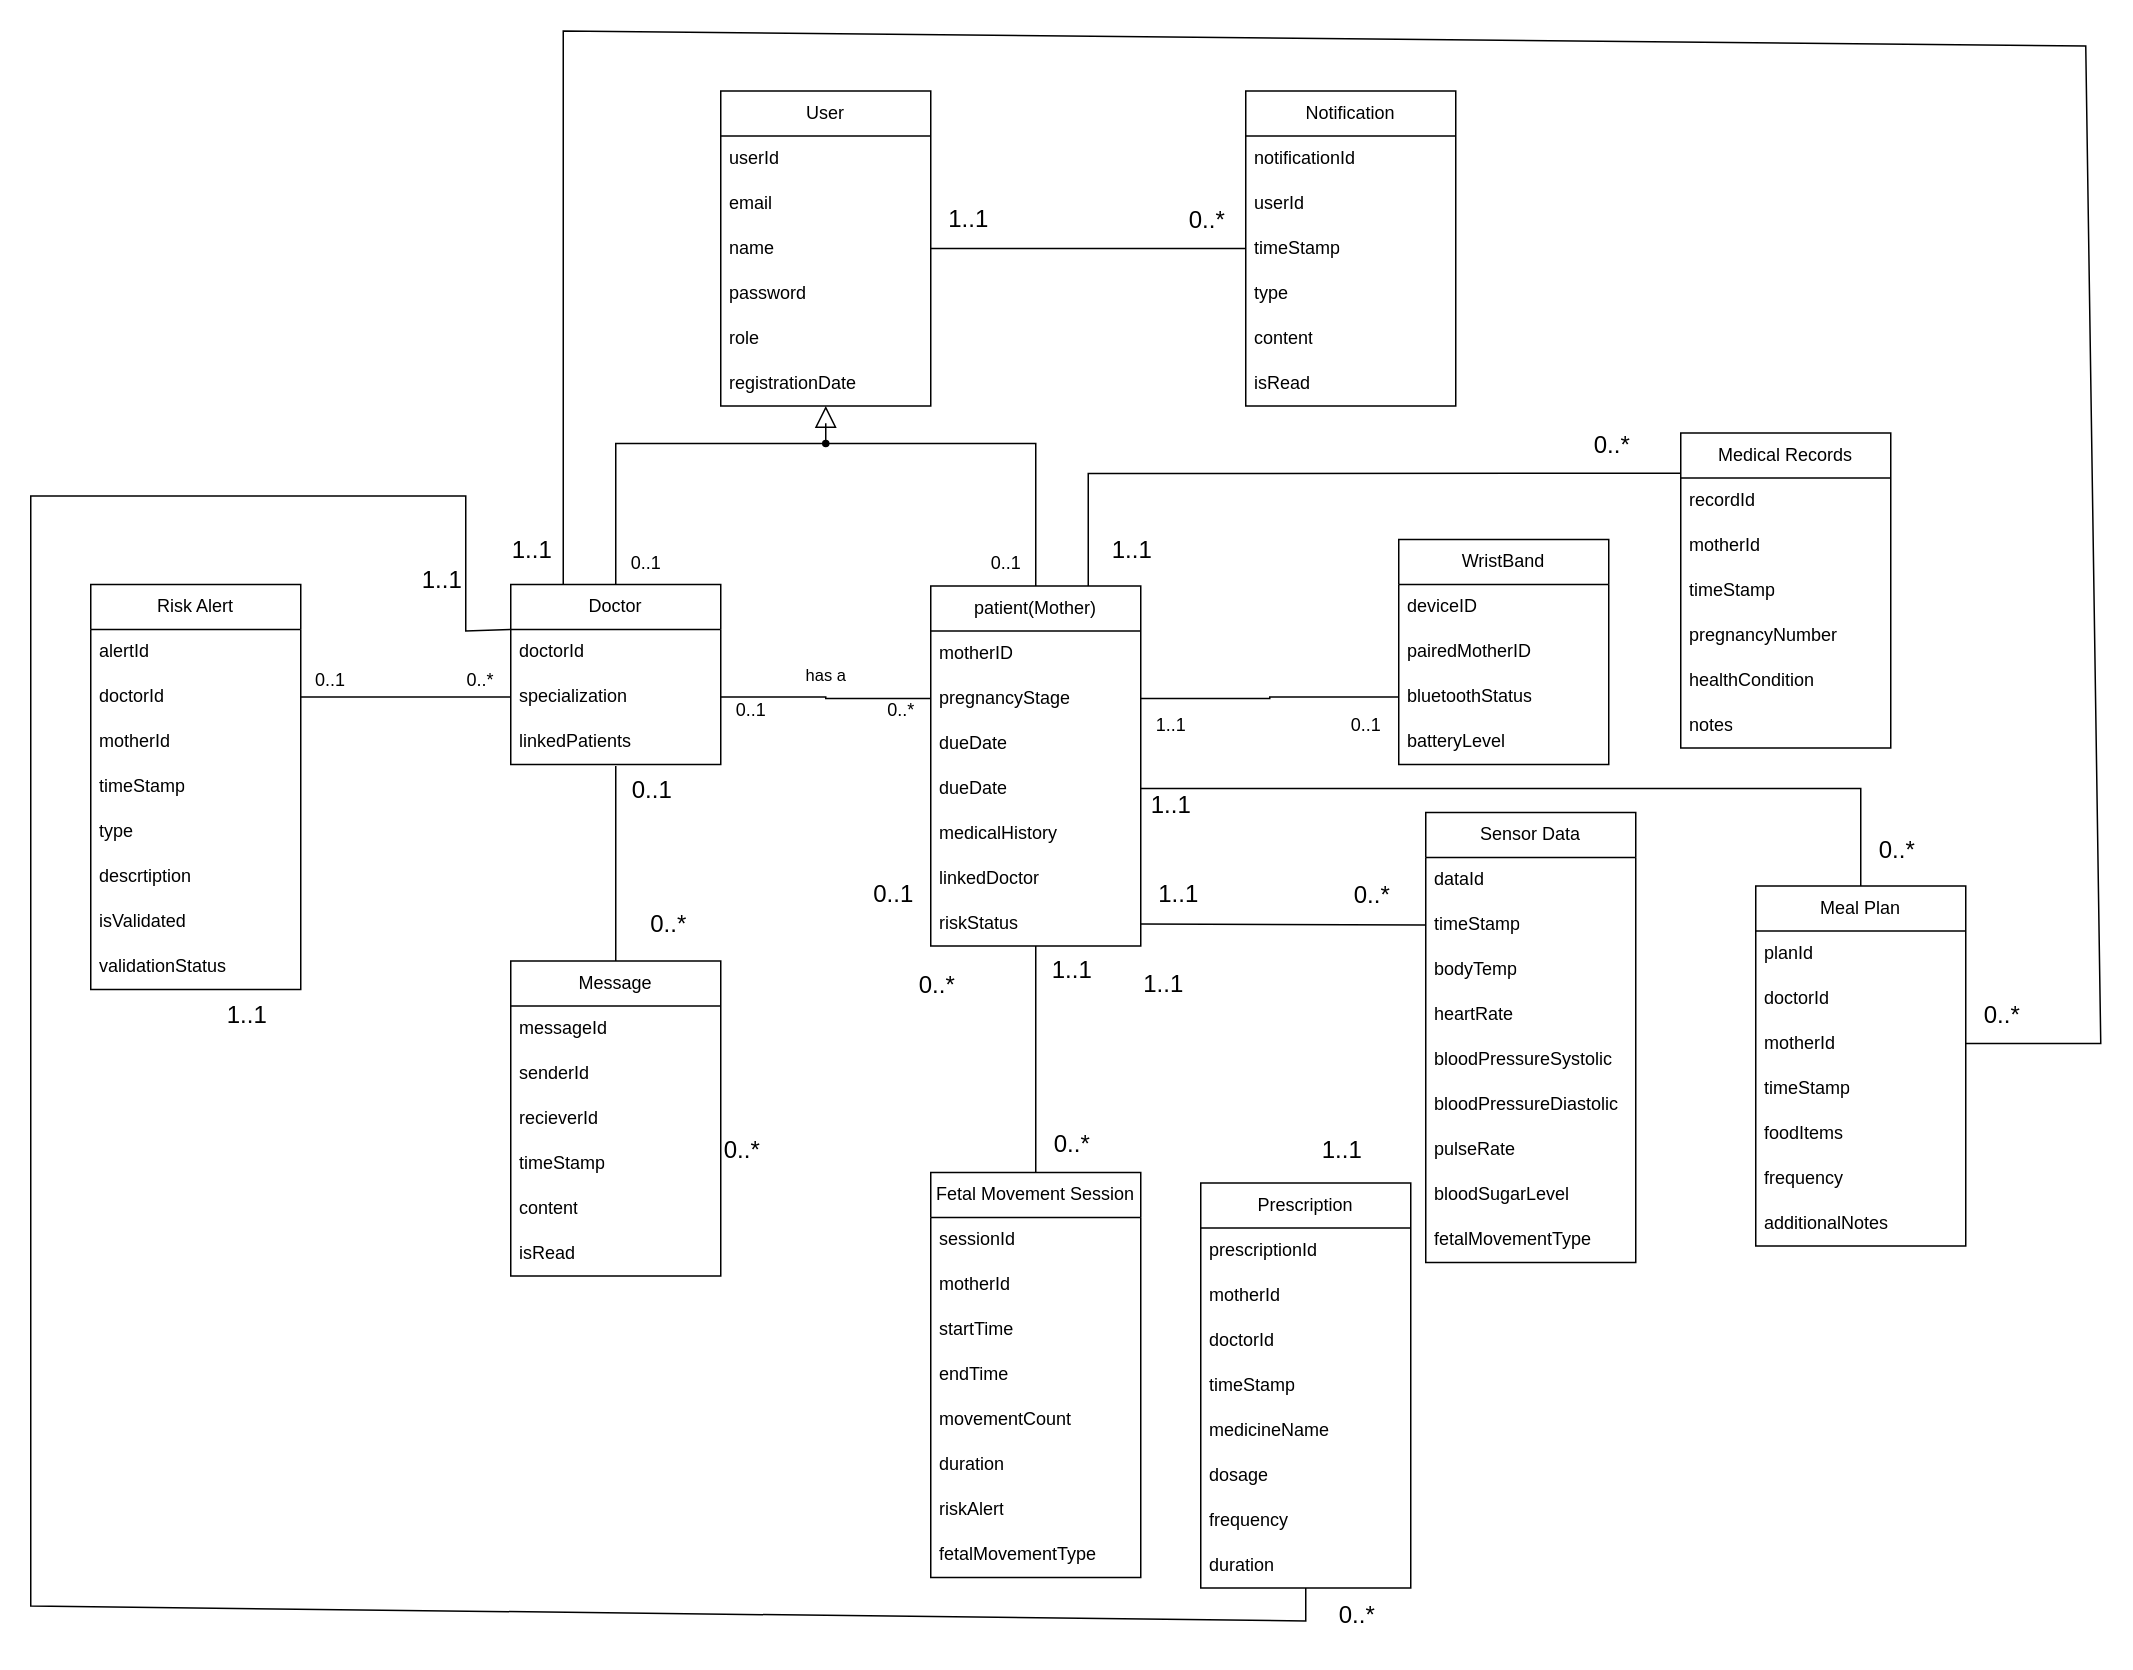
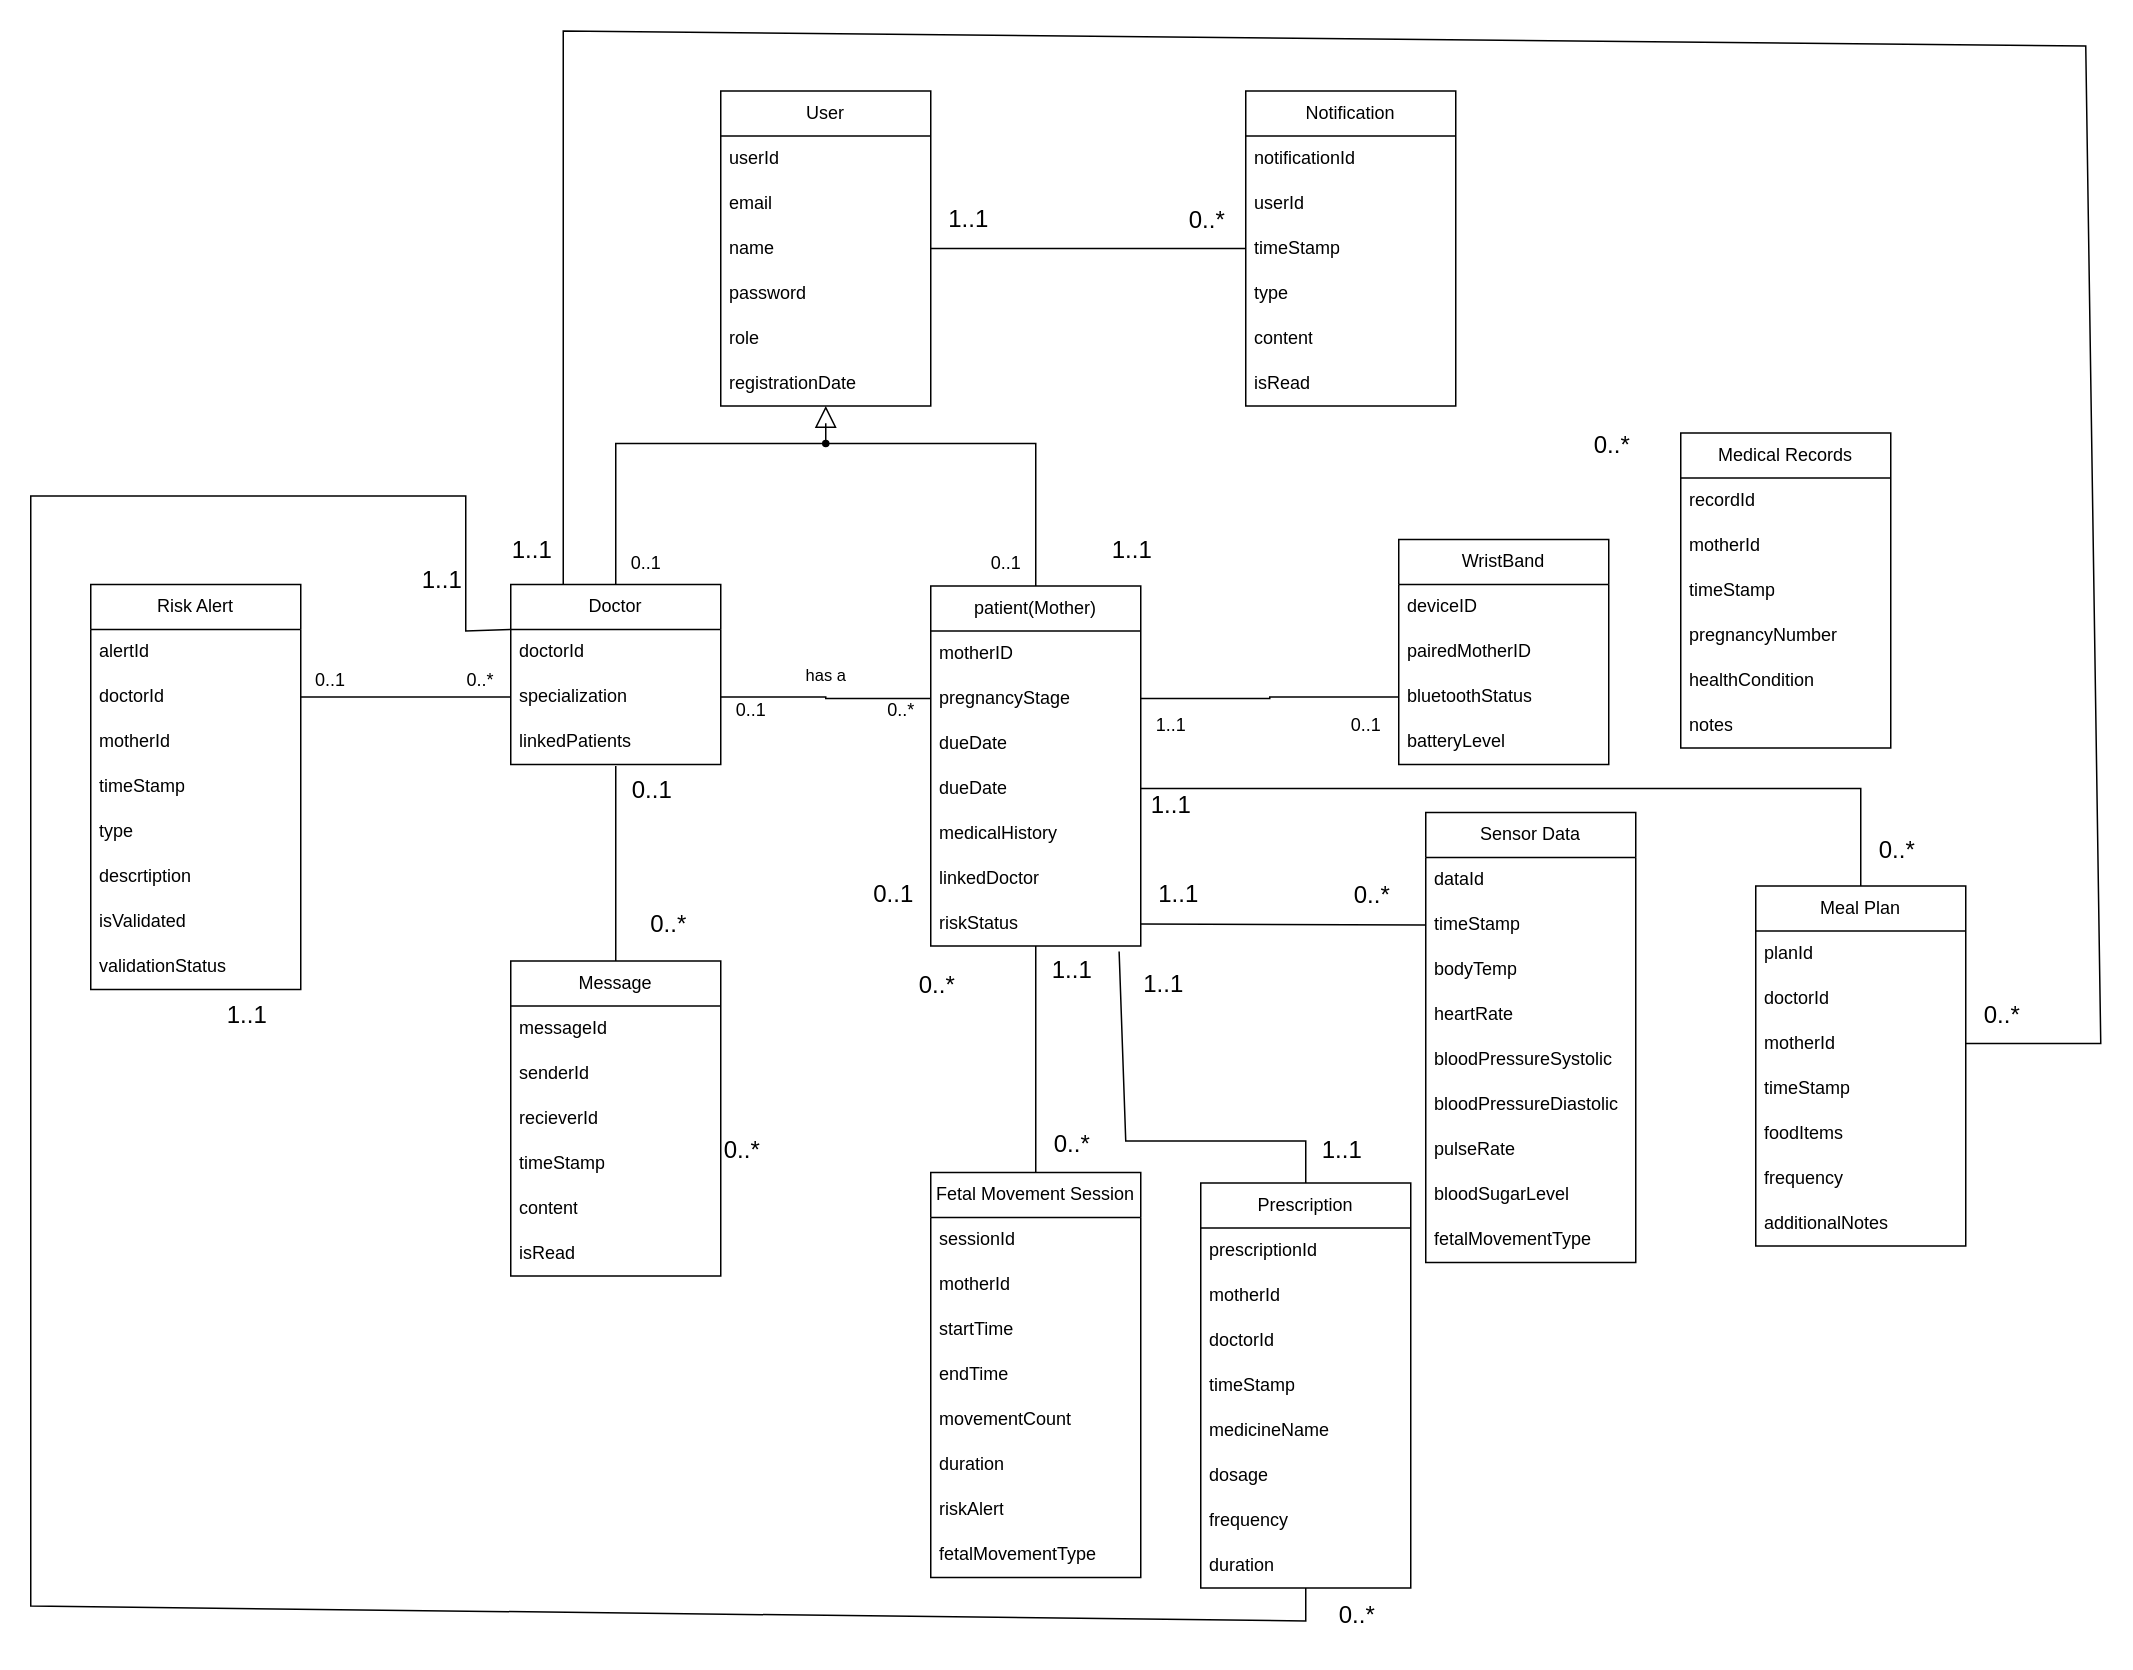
edge "recordId" -- "patient(Mother)": removed
edge "riskStatus" -- "Prescription": added
